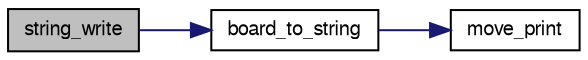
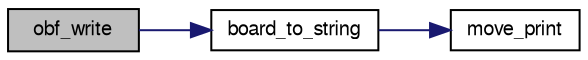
node "string_write": label "string_write" -> "obf_write"
